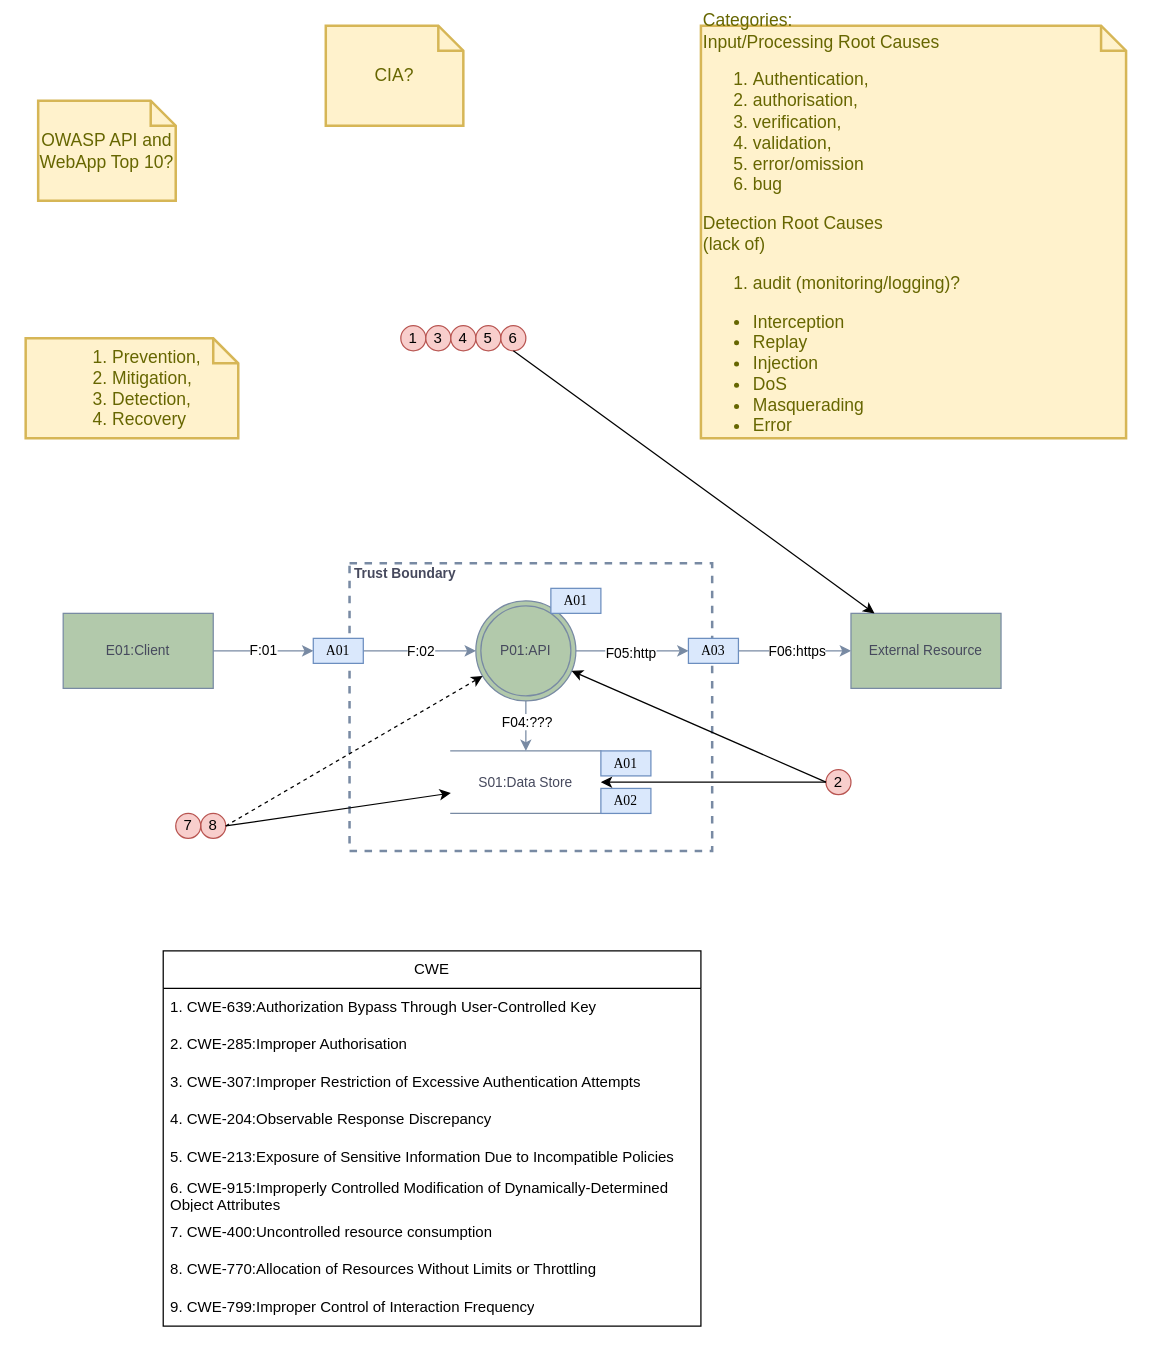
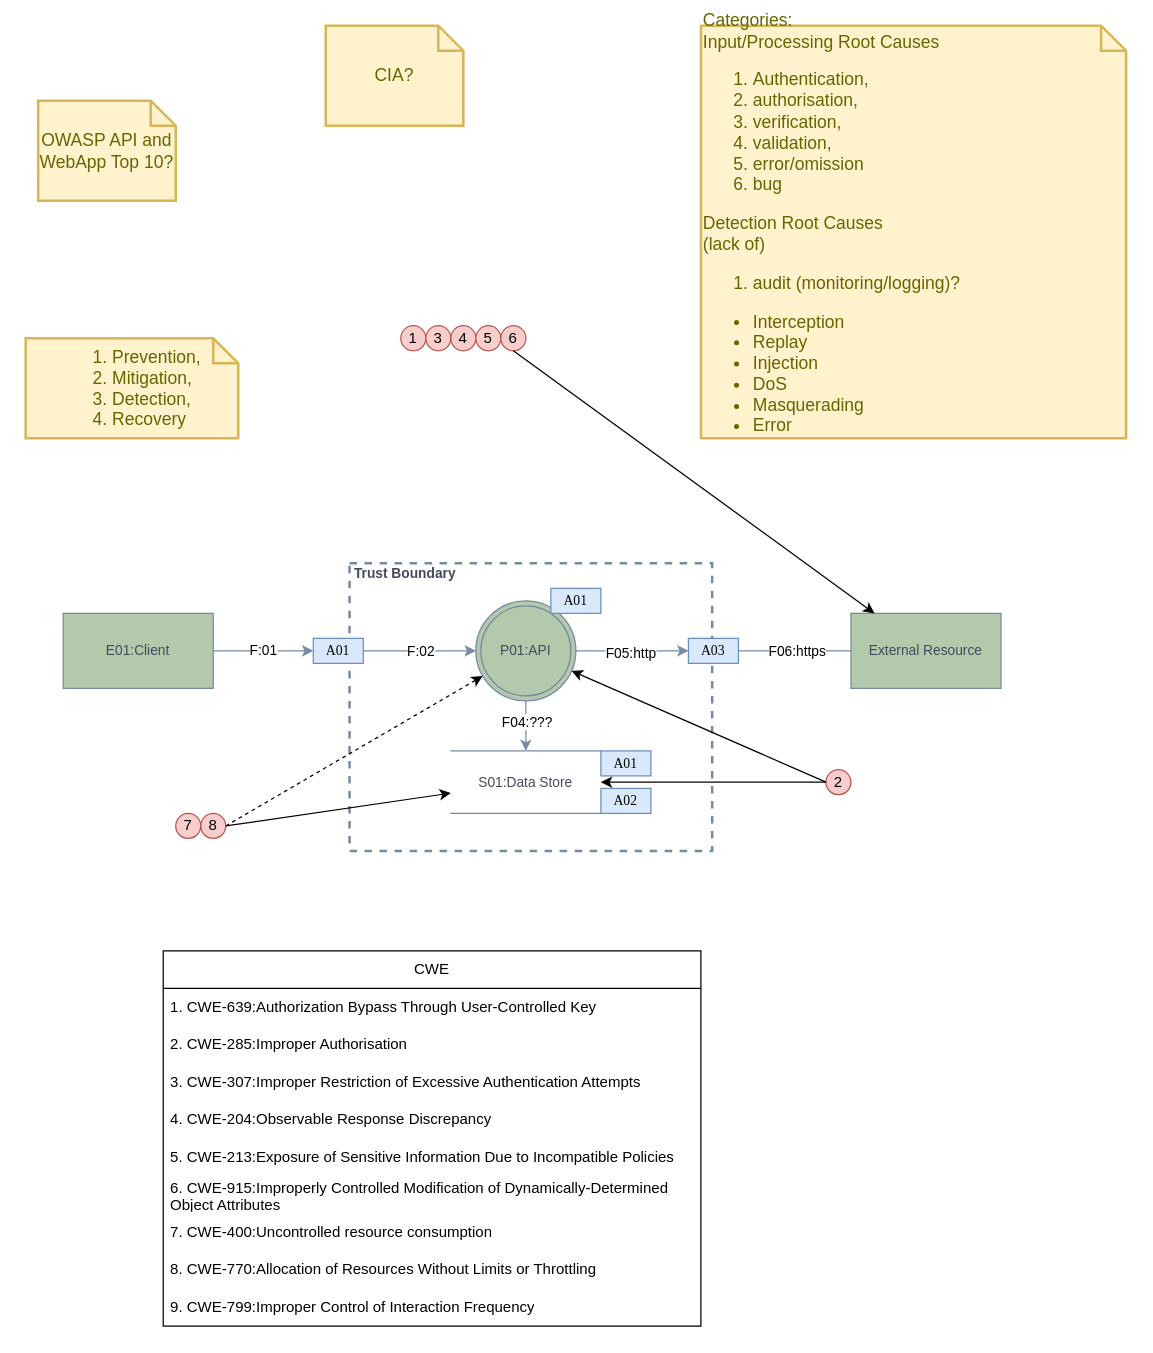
edge "A03" -> "External Resource": arrowhead classic -> none
